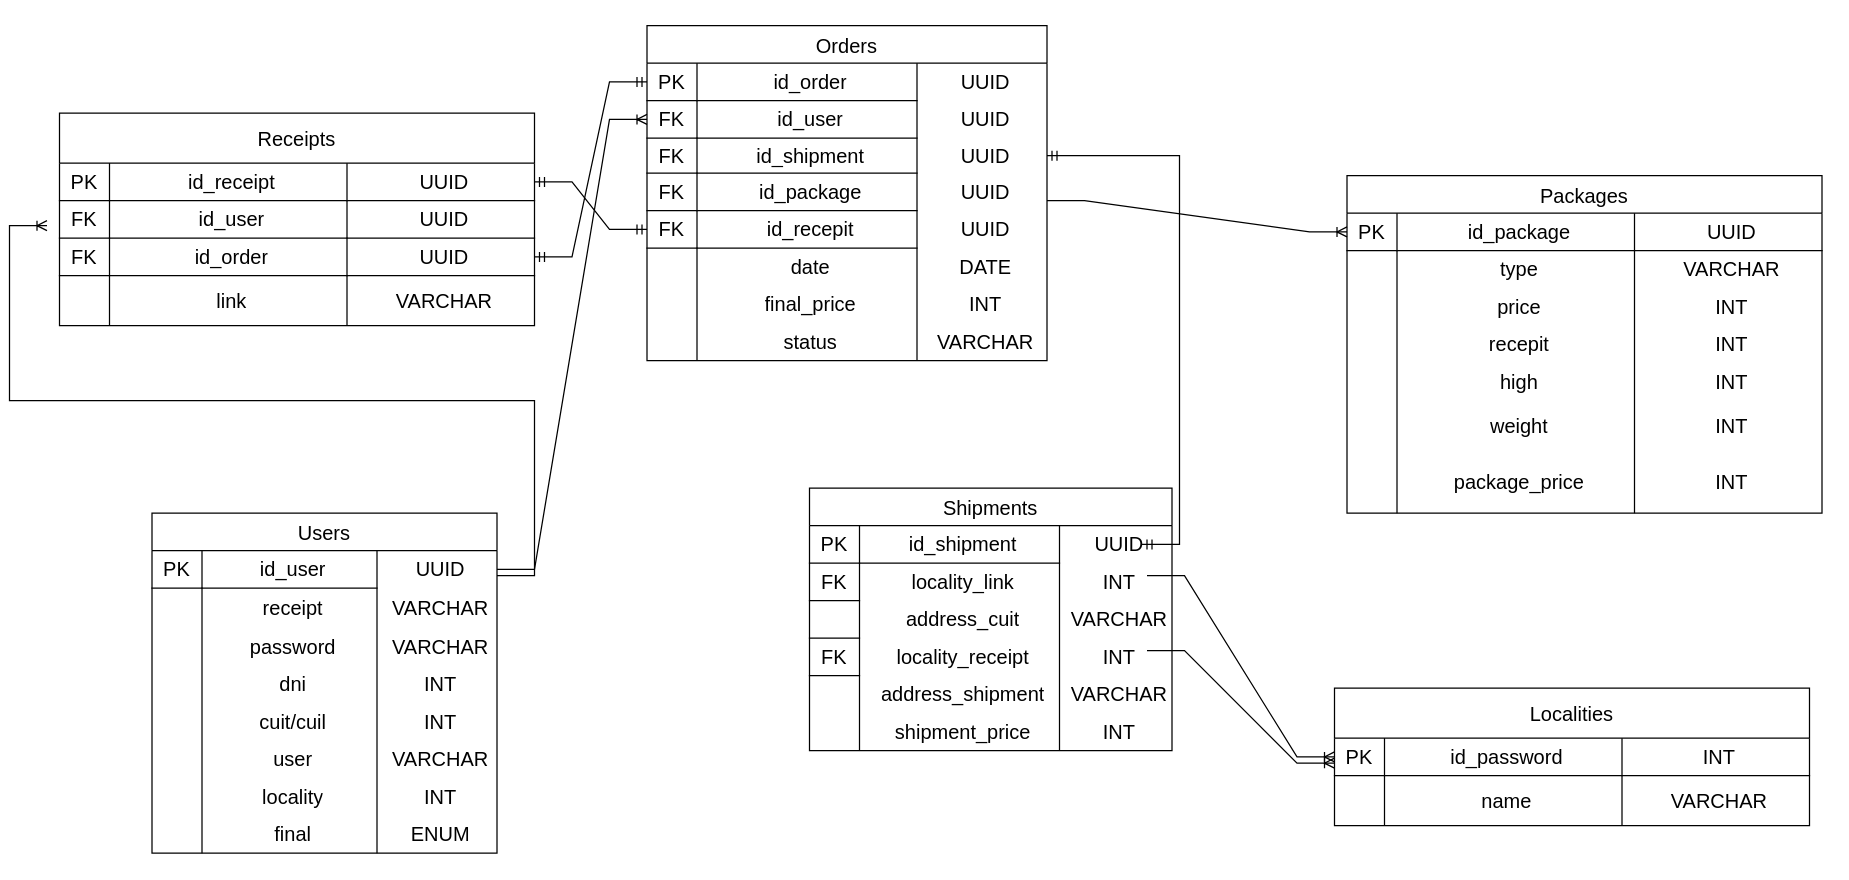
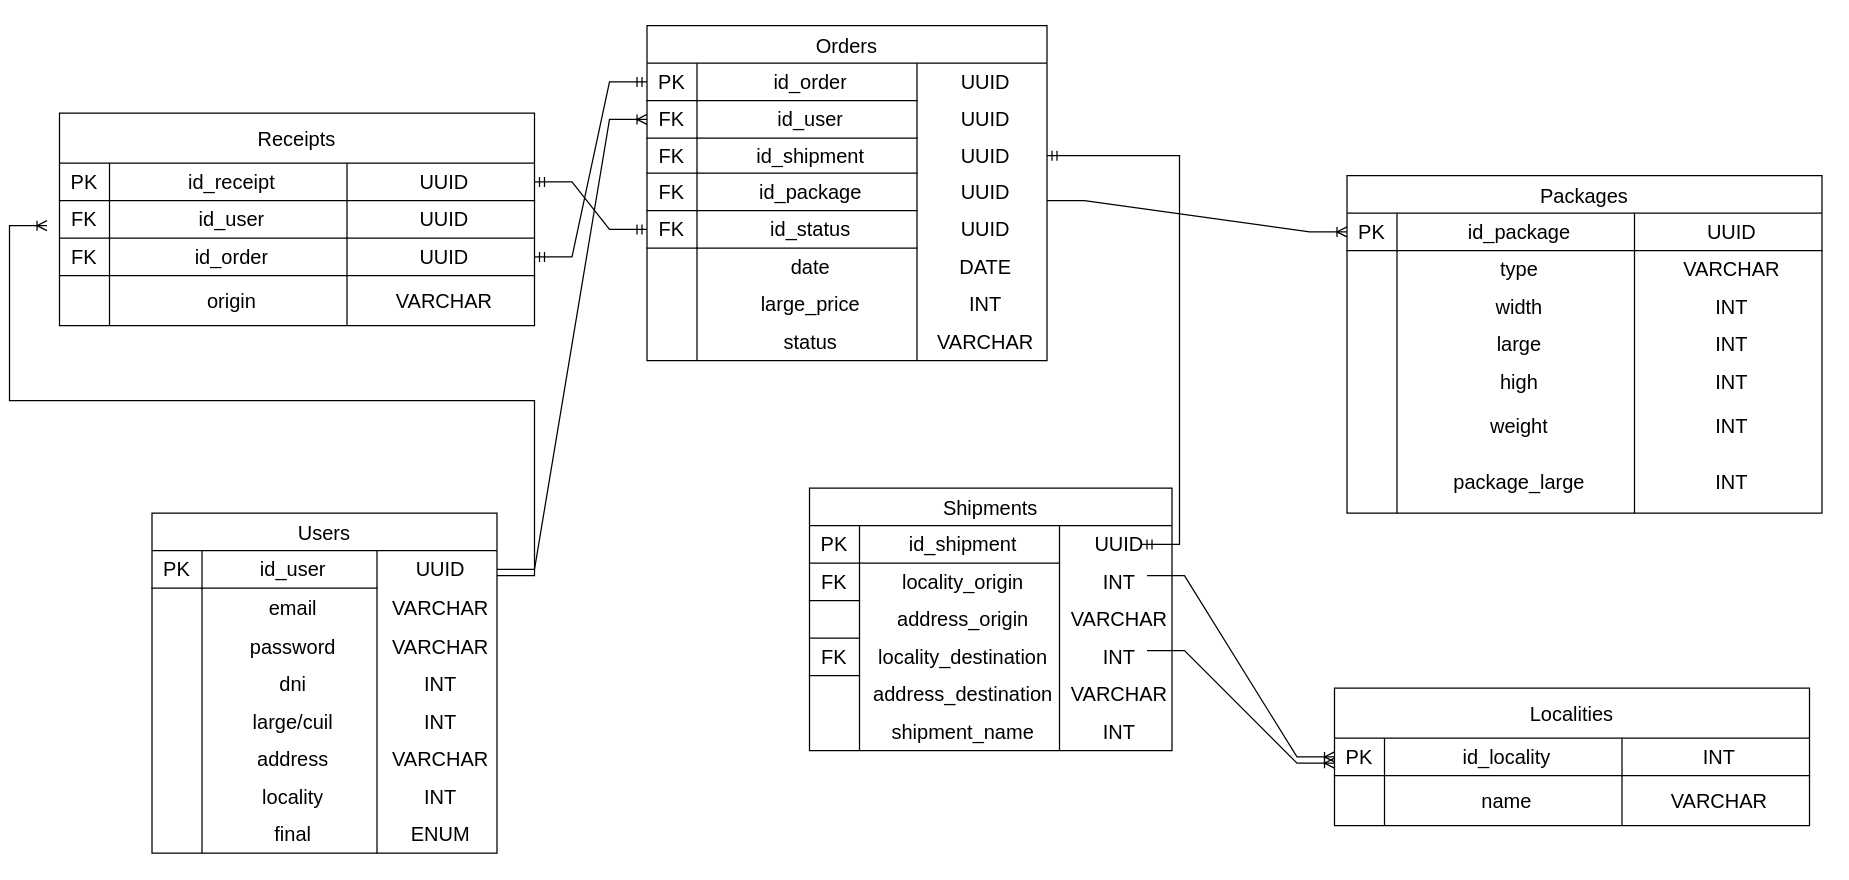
node "id_recepit": label "id_recepit" -> "id_status"
node "link": label "link" -> "origin"
node "final_price": label "final_price" -> "large_price"
node "price": label "price" -> "width"
node "recepit": label "recepit" -> "large"
node "package_price": label "package_price" -> "package_large"
node "locality_link": label "locality_link" -> "locality_origin"
node "receipt": label "receipt" -> "email"
node "address_cuit": label "address_cuit" -> "address_origin"
node "locality_receipt": label "locality_receipt" -> "locality_destination"
node "address_shipment": label "address_shipment" -> "address_destination"
node "cuit/cuil": label "cuit/cuil" -> "large/cuil"
node "shipment_price": label "shipment_price" -> "shipment_name"
node "id_password": label "id_password" -> "id_locality"
node "user": label "user" -> "address"
